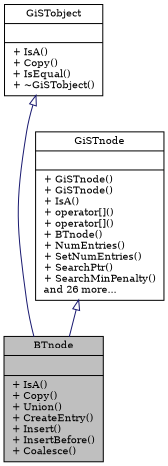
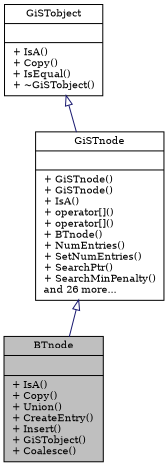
edge "BTnode" -> "GiSTobject": now "GiSTnode" -> "GiSTobject"
node "BTnode": text "+ InsertBefore()" -> "+ GiSTobject()"
